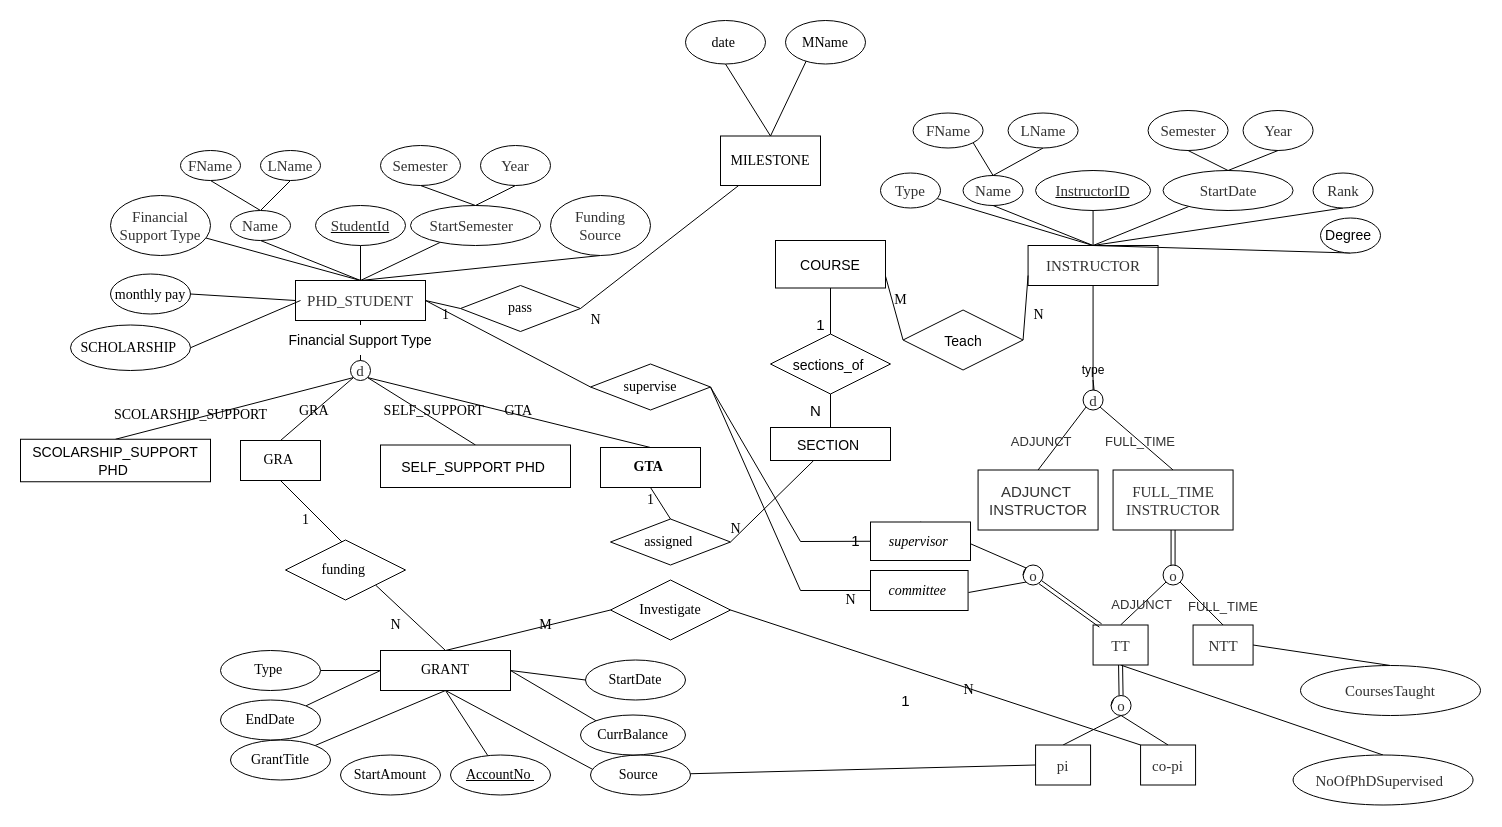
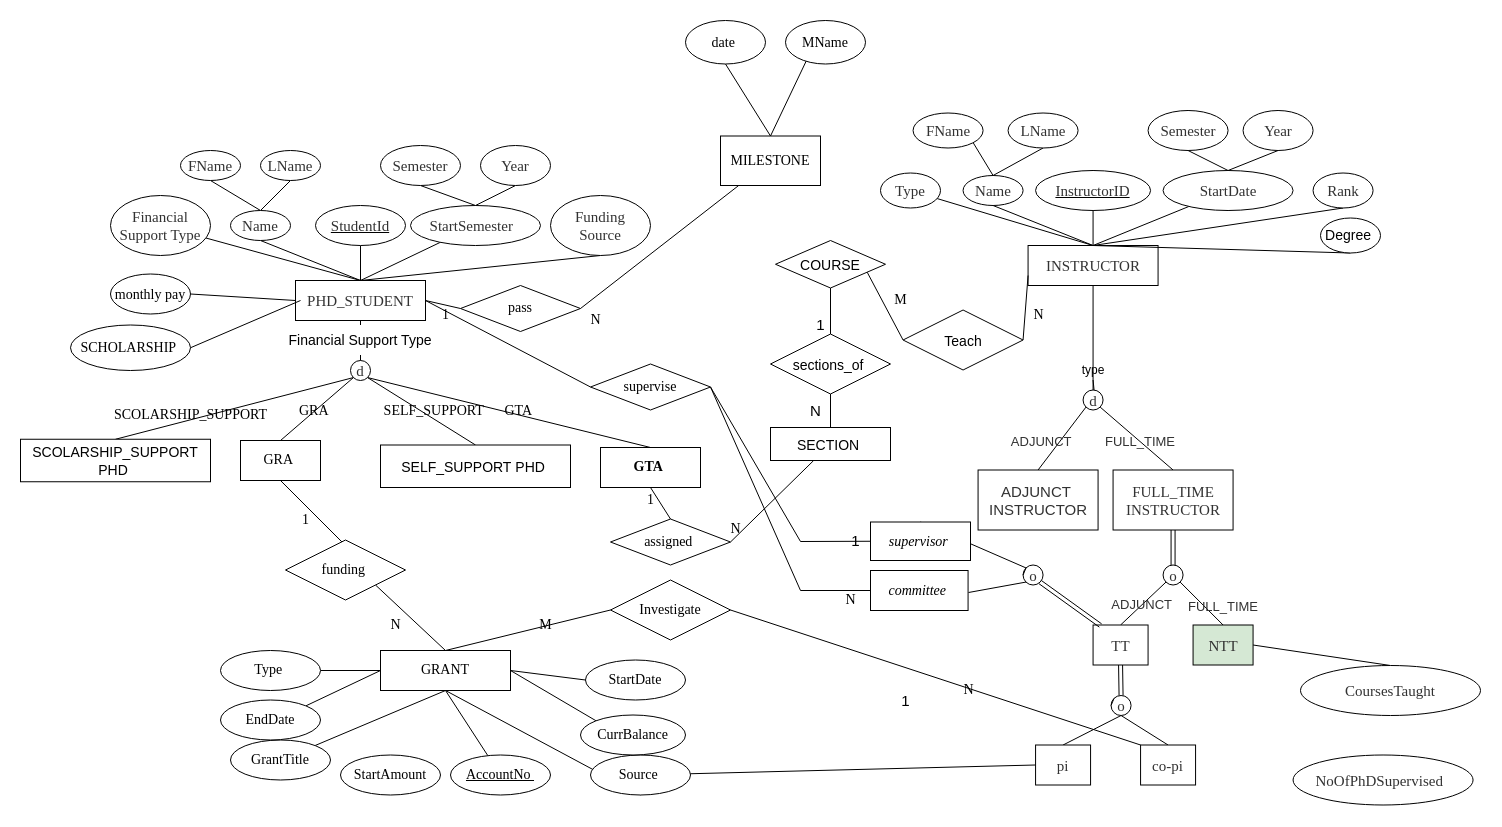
node "COURSE": shape rectangle -> diamond
node "NTT": fillcolor #ffffff -> #d5e8d4
edge "TT" -- "NoOfPhDSupervised": removed
